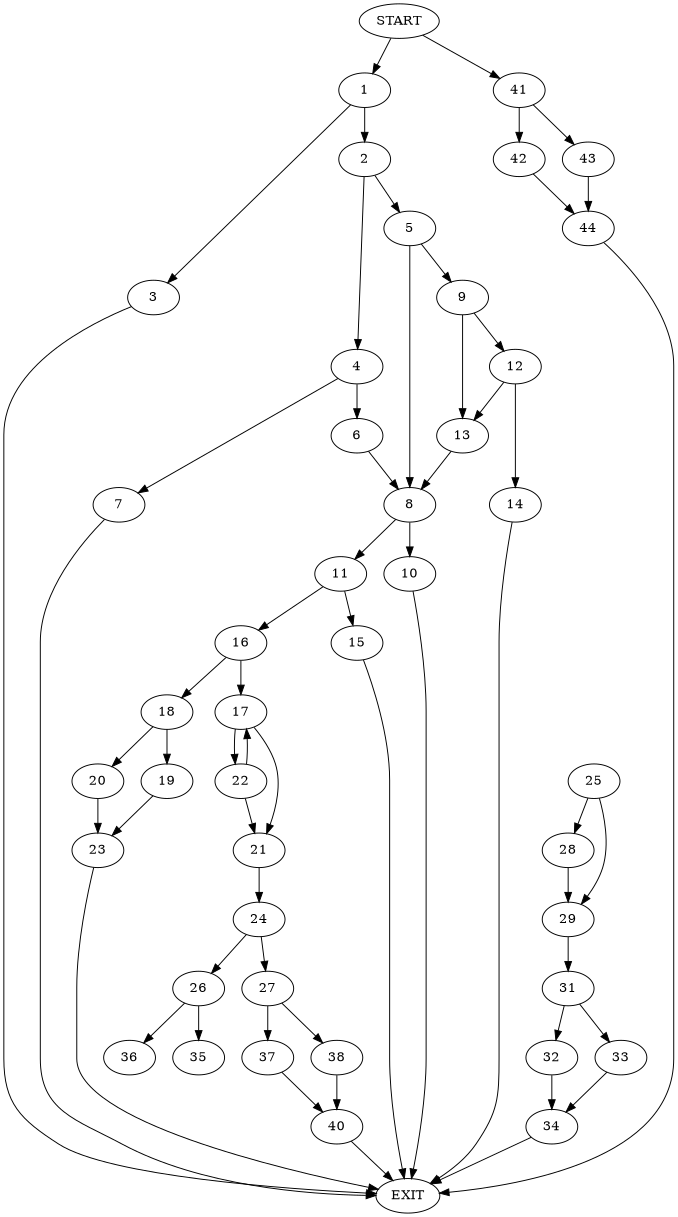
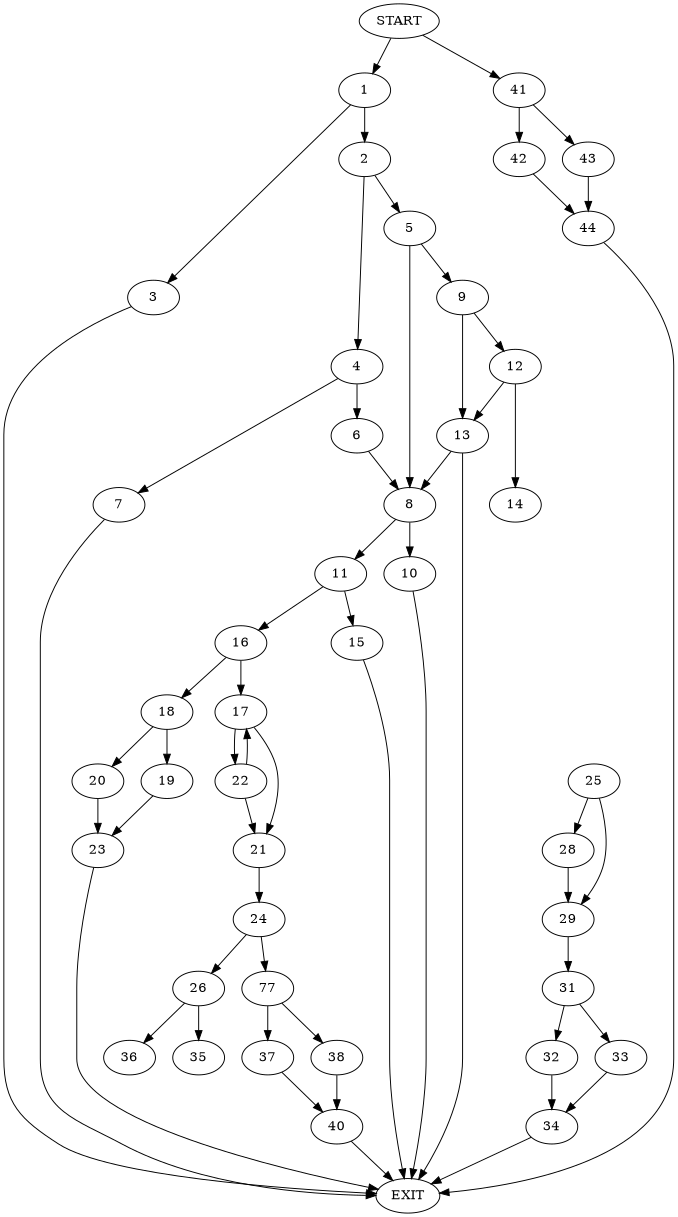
edge "14" -> "EXIT": now "13" -> "EXIT"
node "27": label "27" -> "77"
